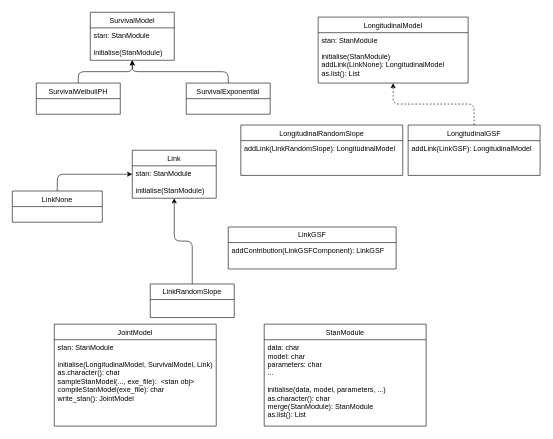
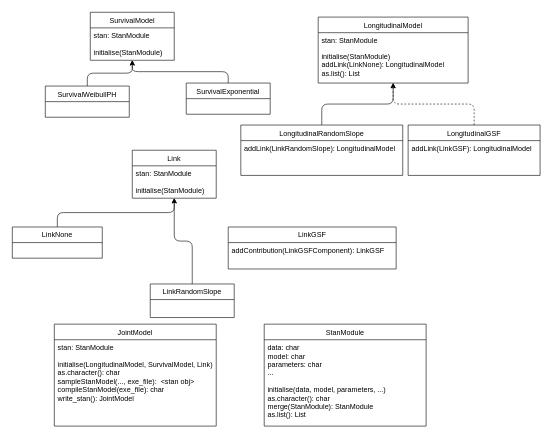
node "SurvivalWeibullPH": moved (78, 99) -> (87, 102)
edge "LongitudinalRandomSlope" -> "LongitudinalModel": added
node "LinkNone": moved (57, 207) -> (57, 243)
